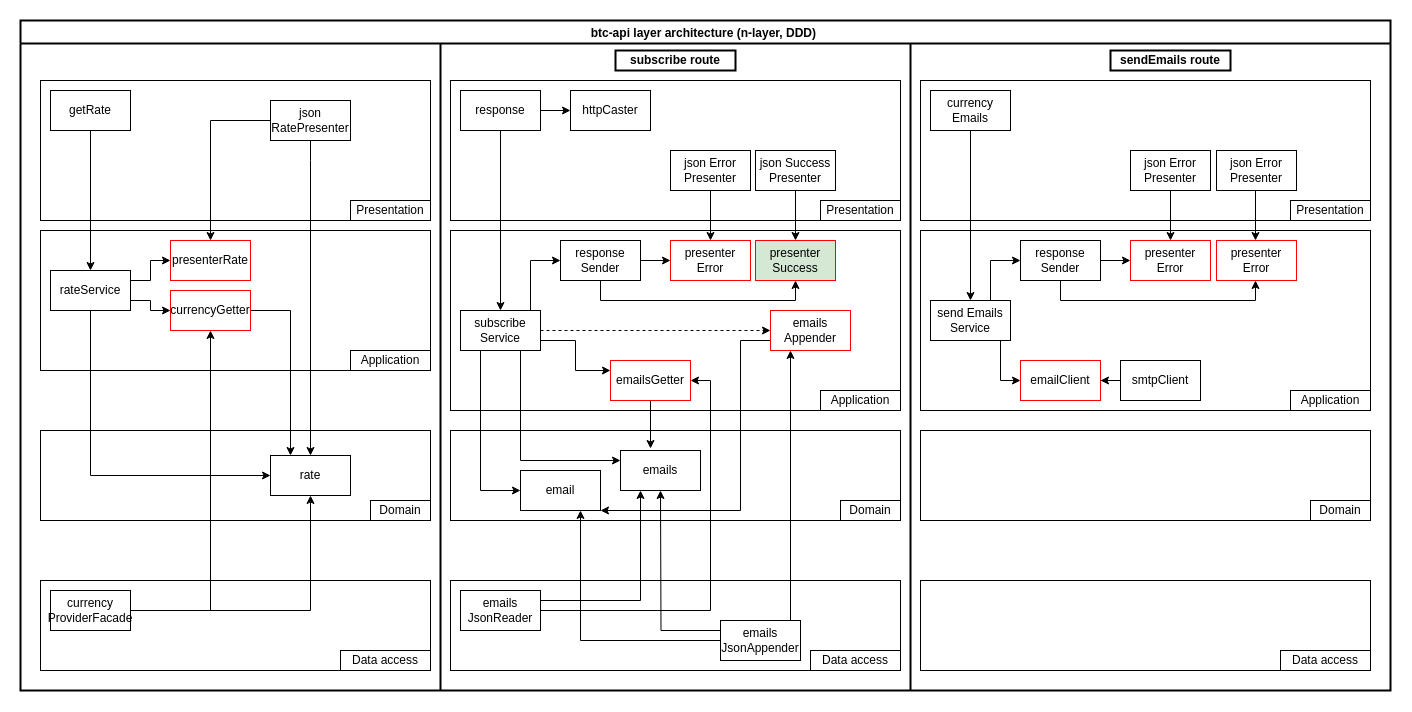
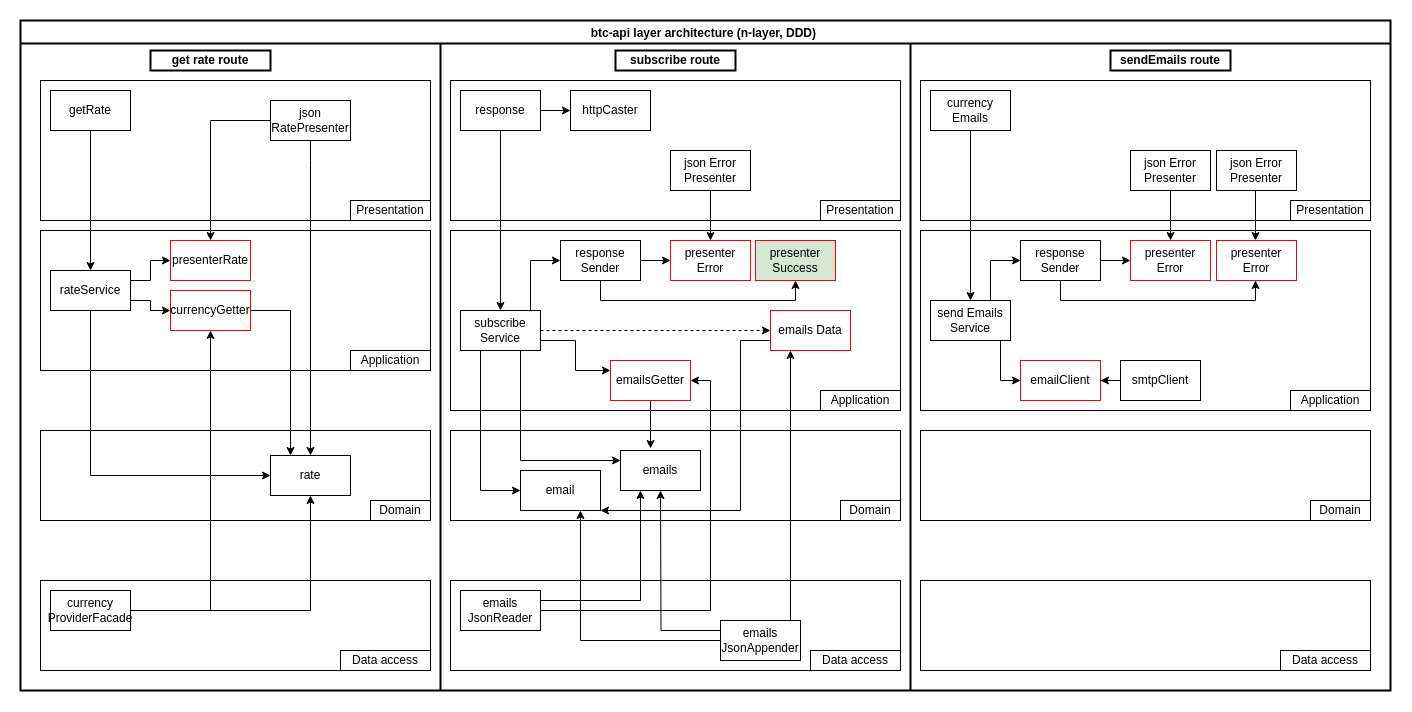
node "get rate route": added
node "json Success Presenter": removed
edge "json Success Presenter" -> "presenter Success": removed
node "emails Appender": label "emails Appender" -> "emails Data"
